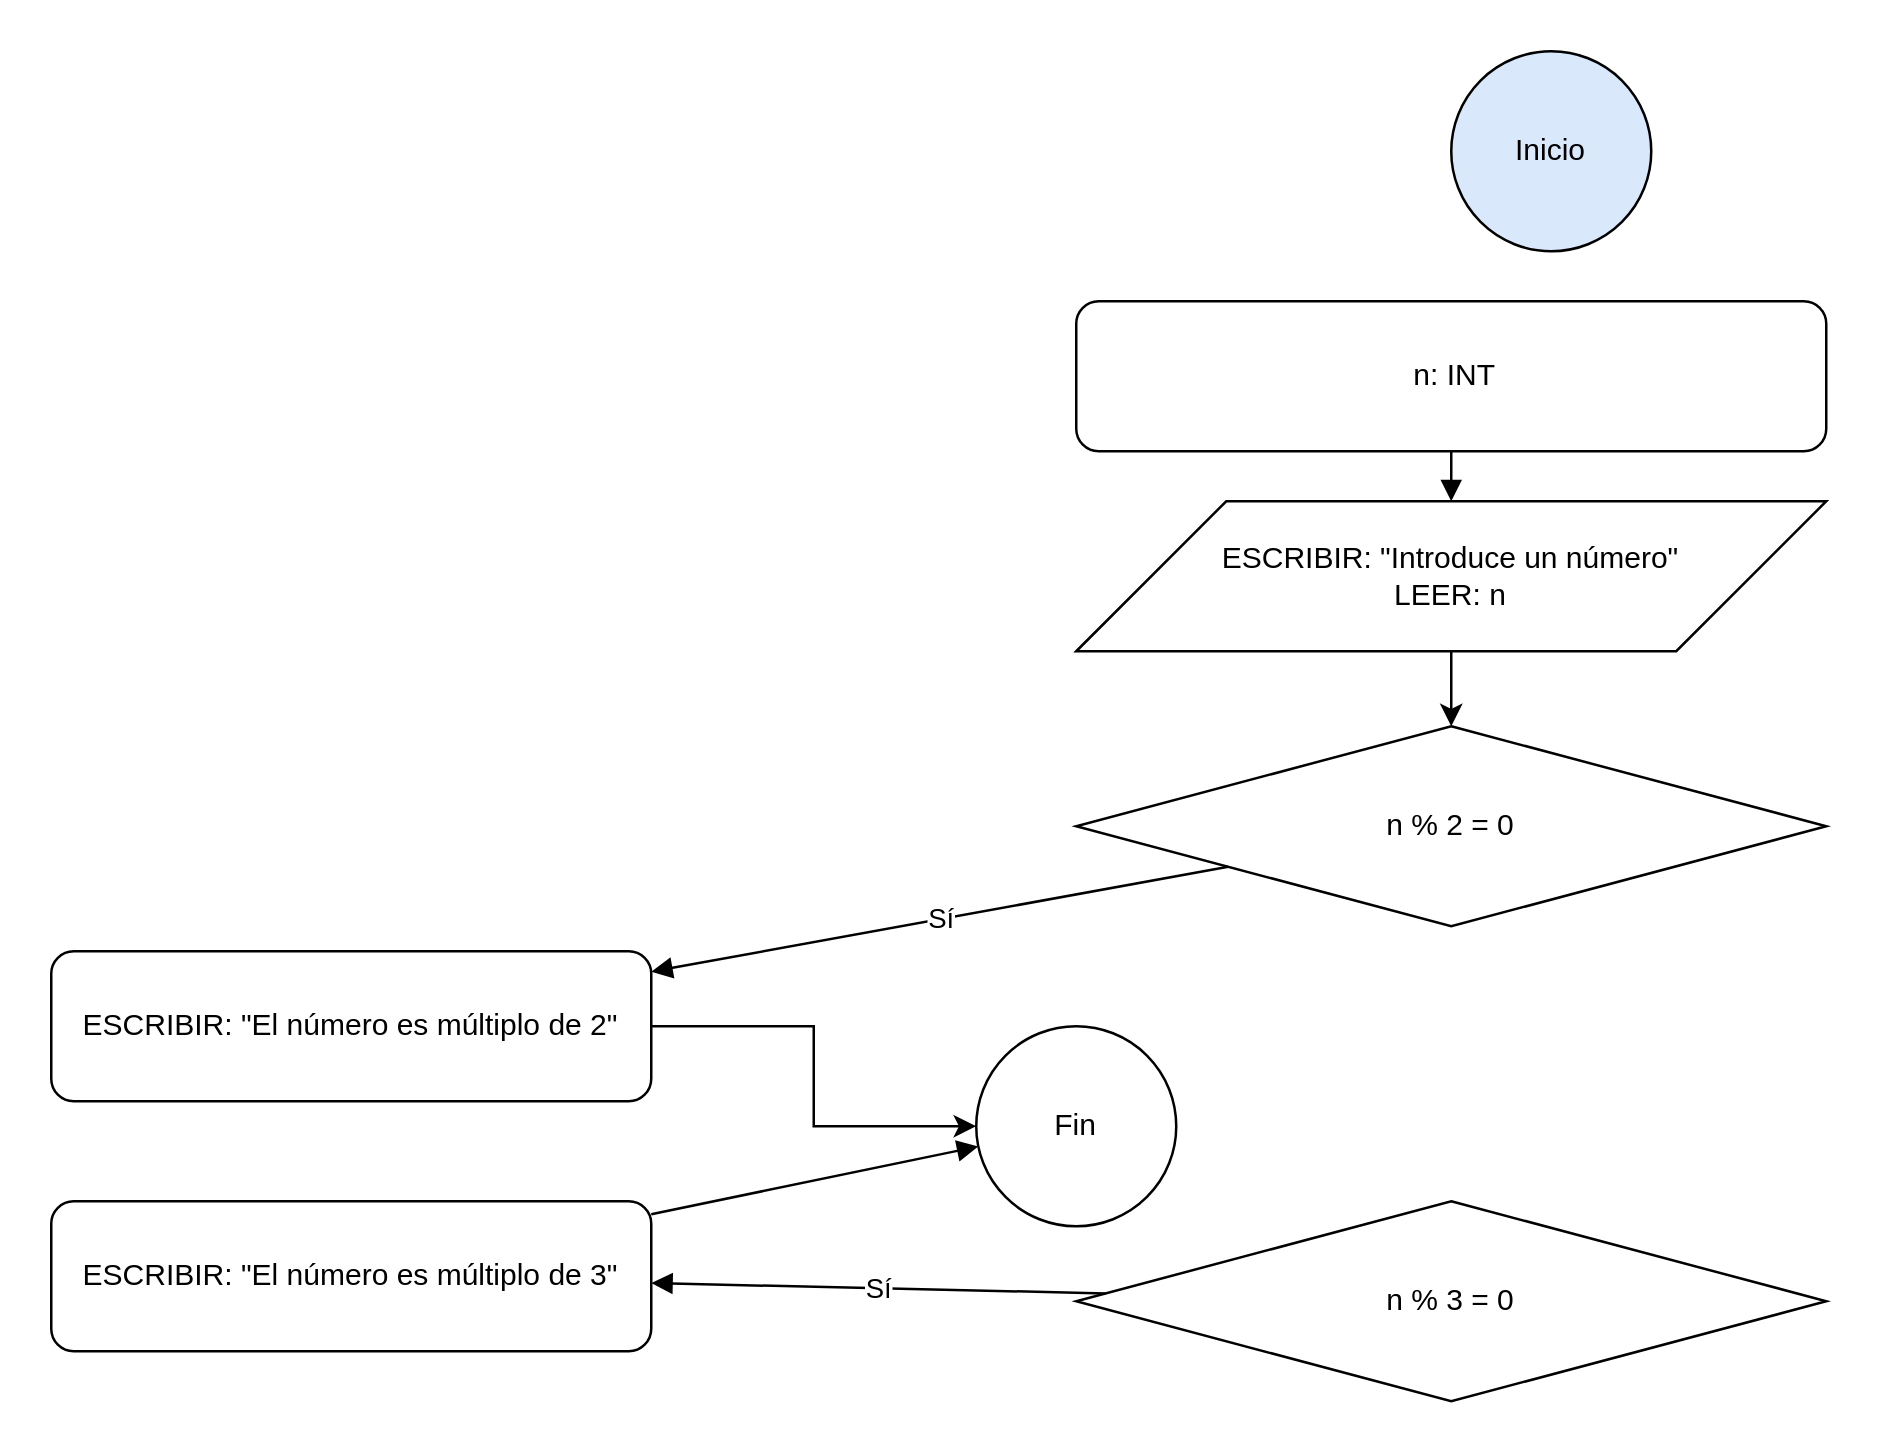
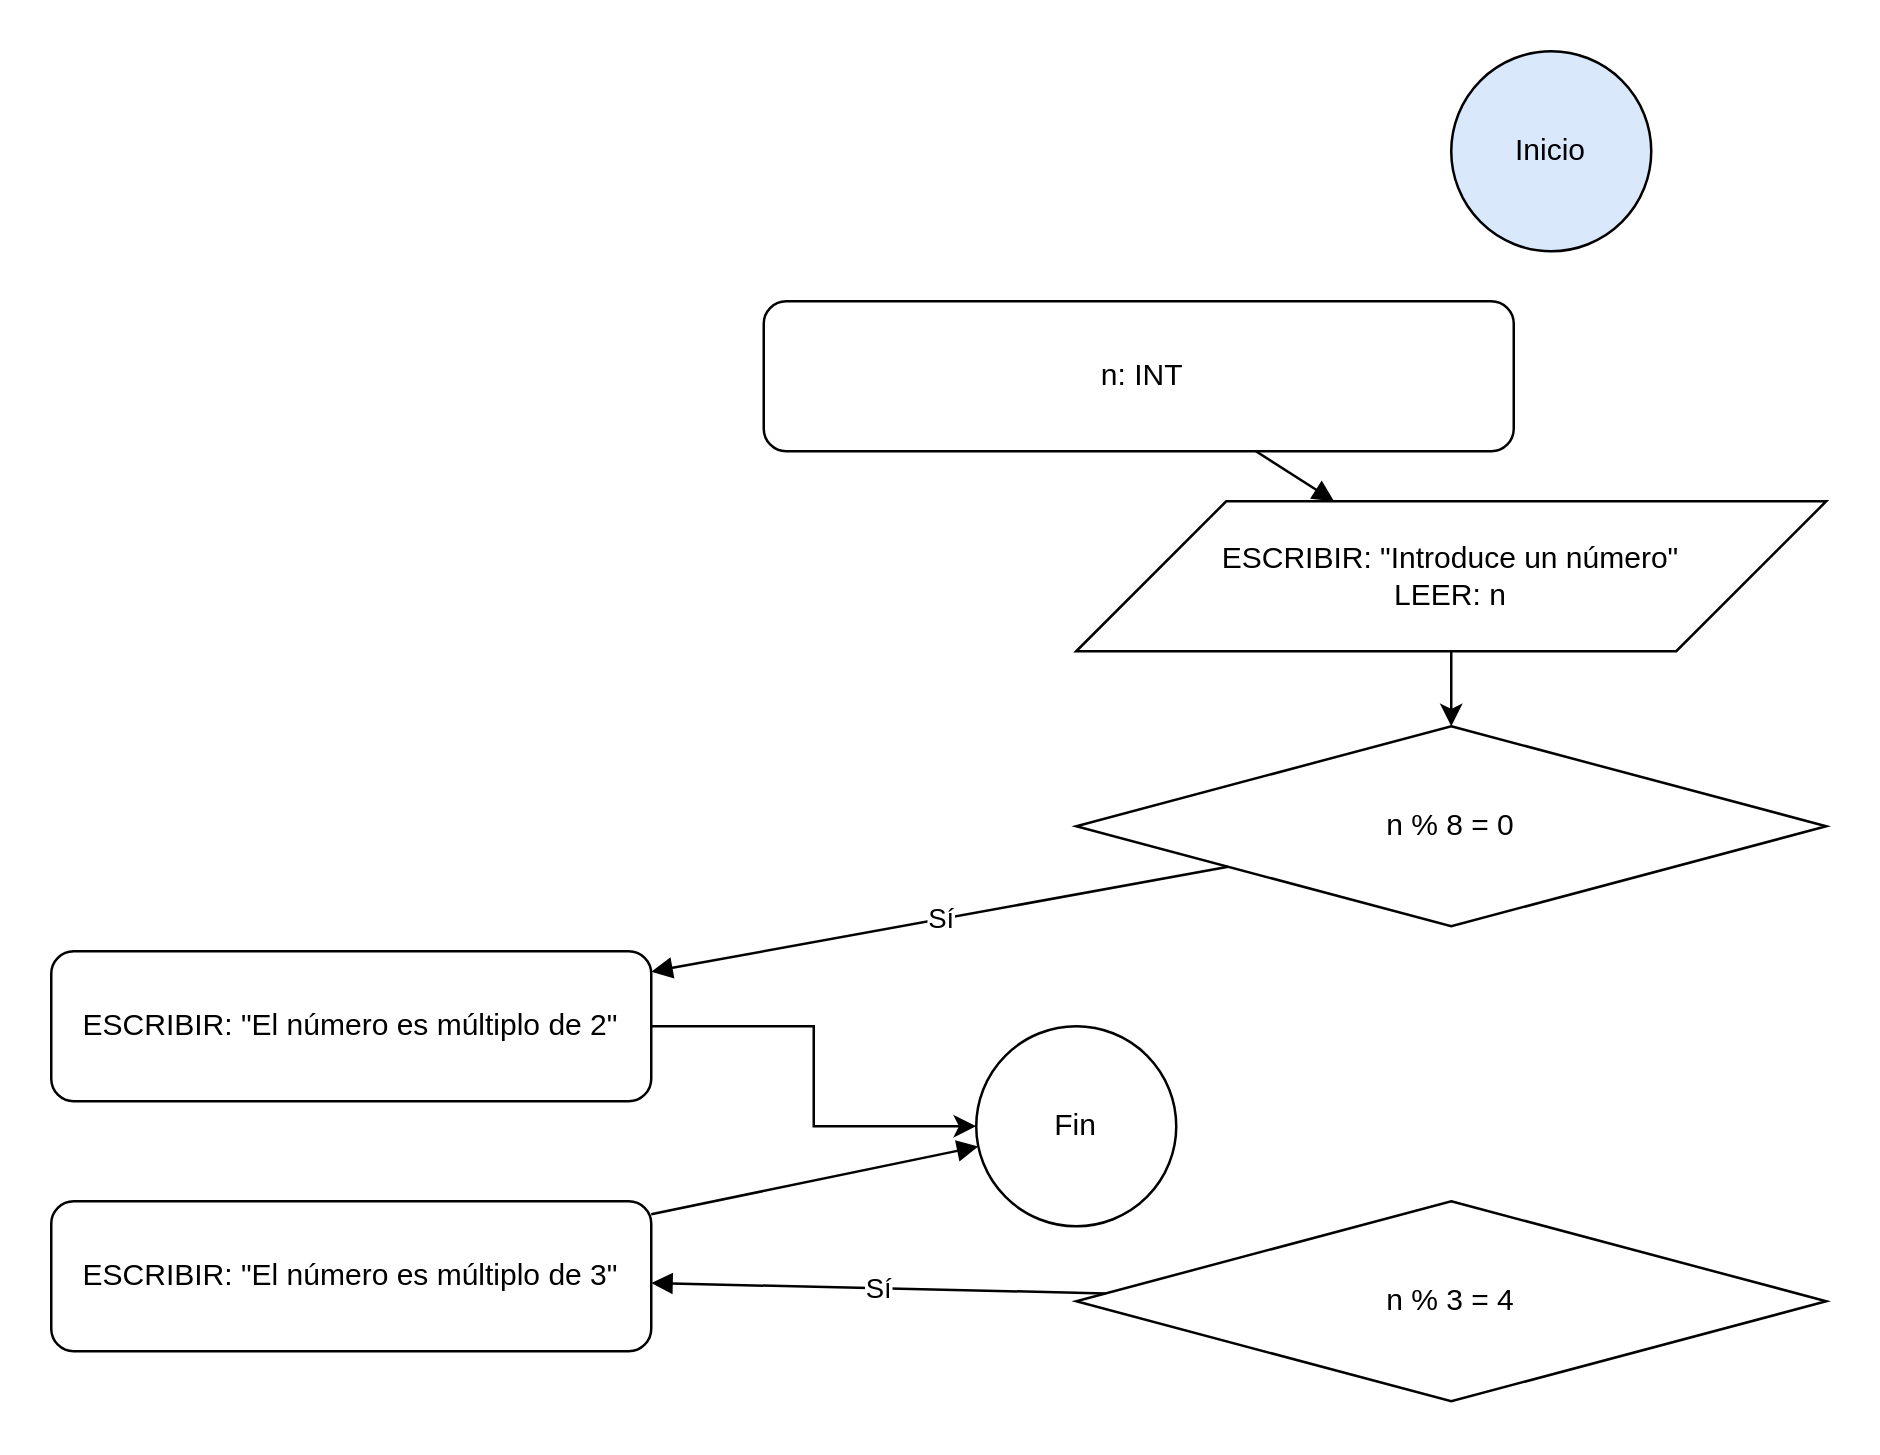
node "n: INT": moved (1451, 376) -> (1139, 376)
node "n % 2 = 0": label "n % 2 = 0" -> "n % 8 = 0"
node "n % 3 = 0": label "n % 3 = 0" -> "n % 3 = 4"
